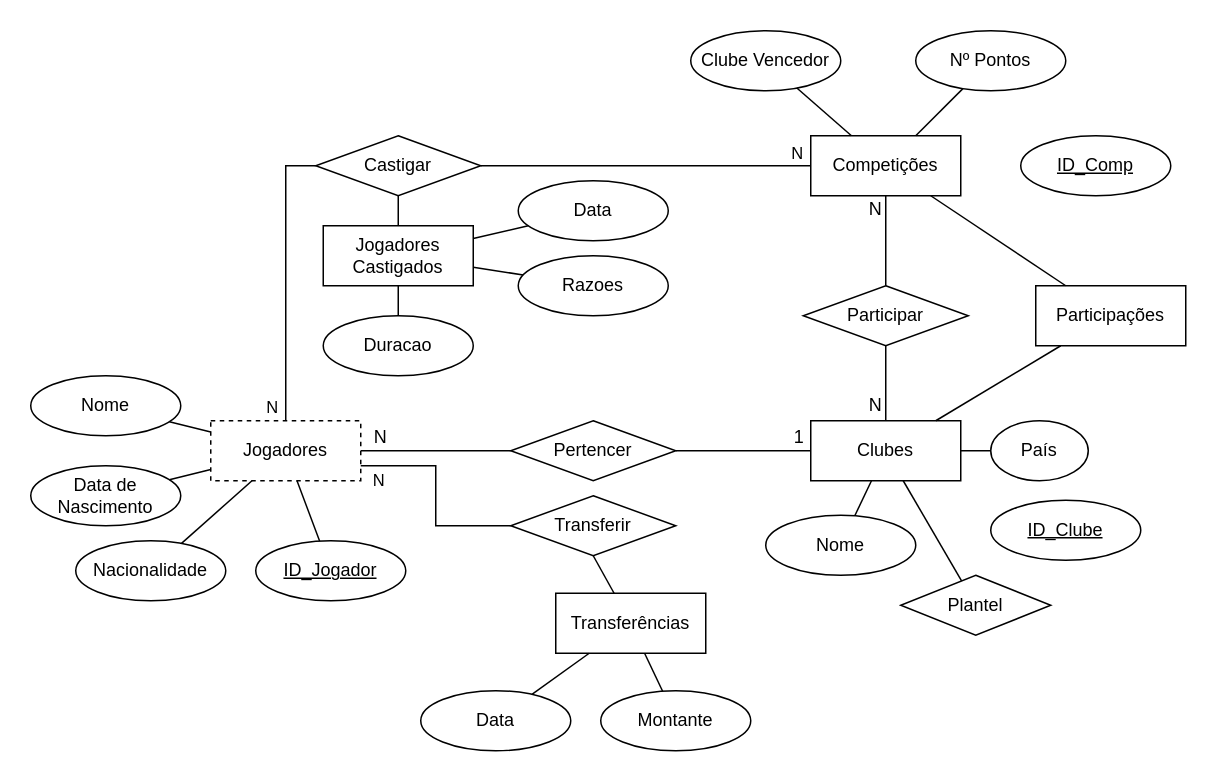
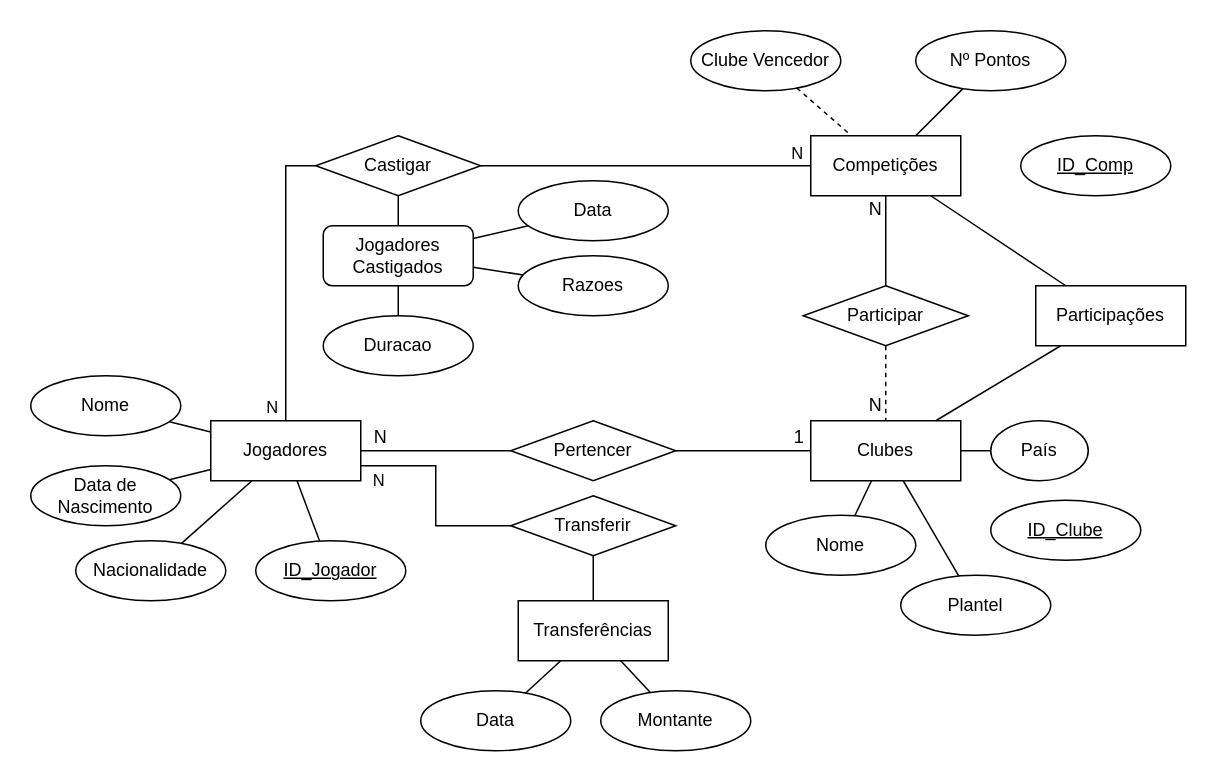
edge "Clube Vencedor" -- "Competições": style solid -> dashed
node "Jogadores Castigados": shape rectangle -> rounded rectangle
edge "Participar" -- "Clubes": style solid -> dashed
node "Jogadores": style dashed -> solid
node "Plantel": shape diamond -> ellipse
node "Transferências": moved (631, 623) -> (593, 631)
